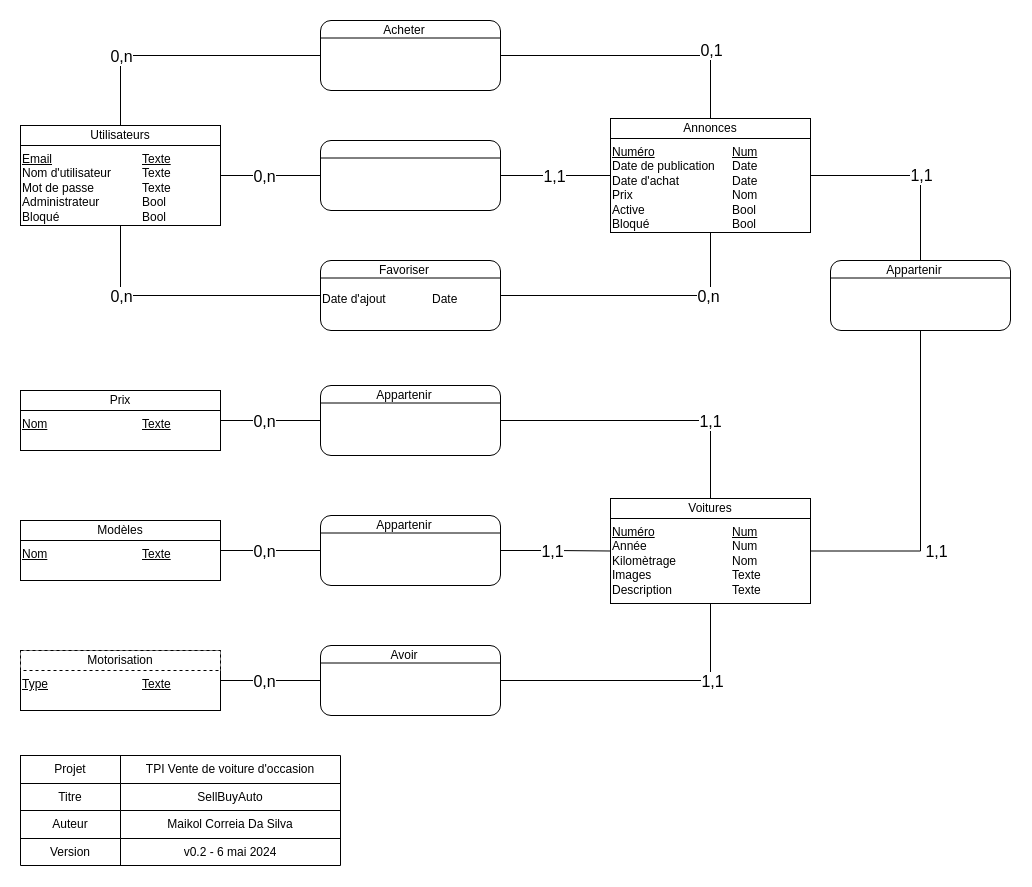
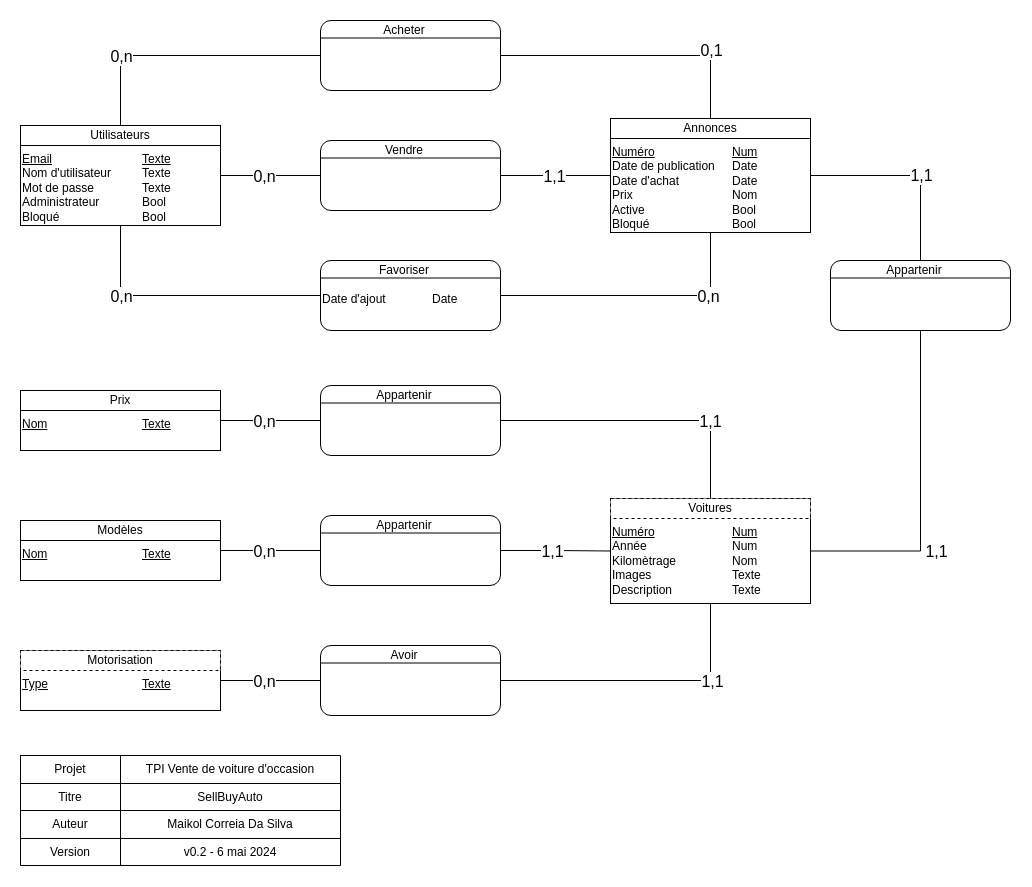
node "Vendre": added
node "Voitures": style solid -> dashed
